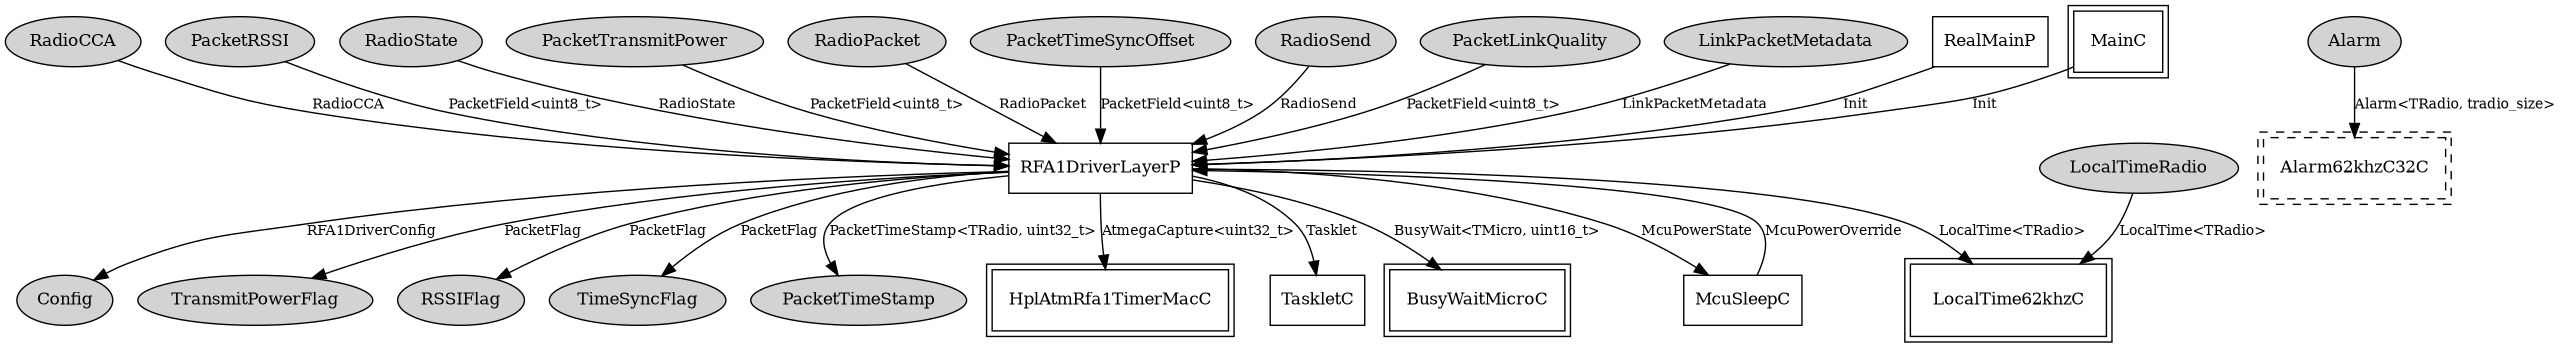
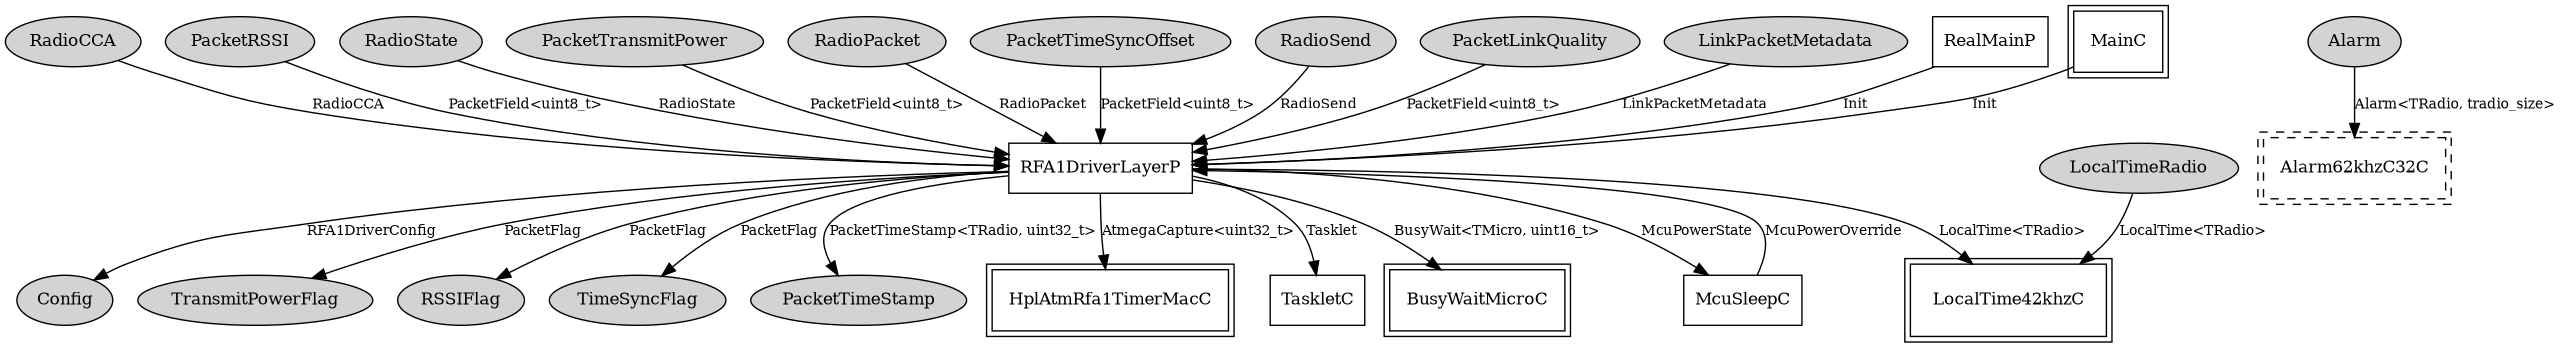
node "LocalTime62khzC": label "LocalTime62khzC" -> "LocalTime42khzC"
